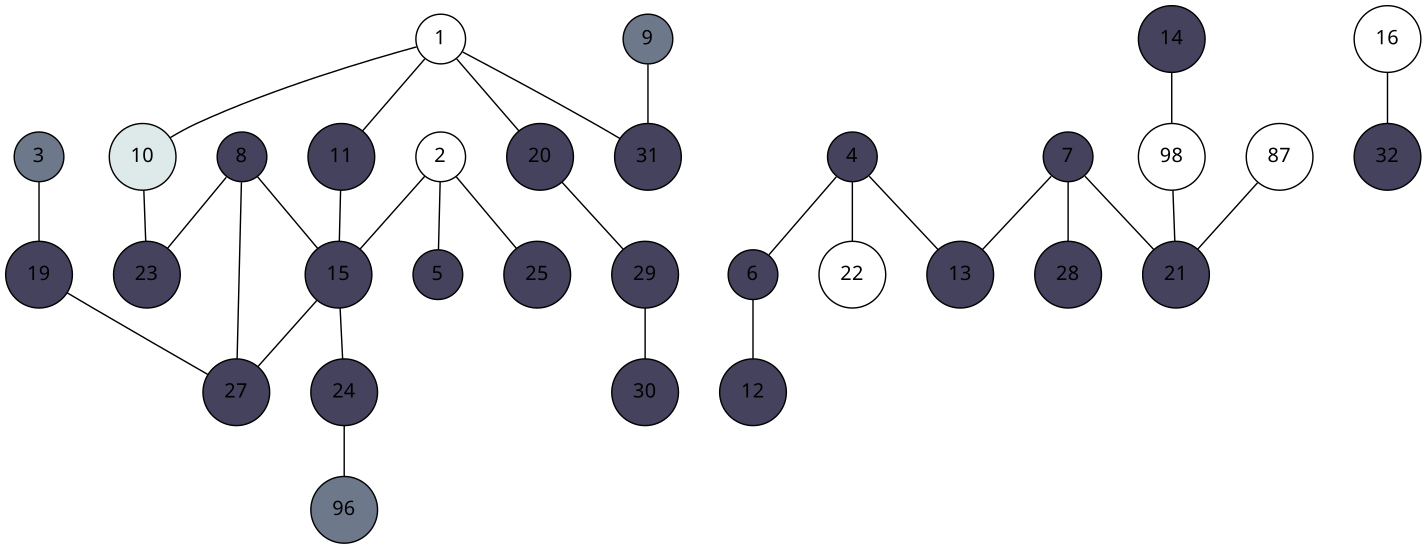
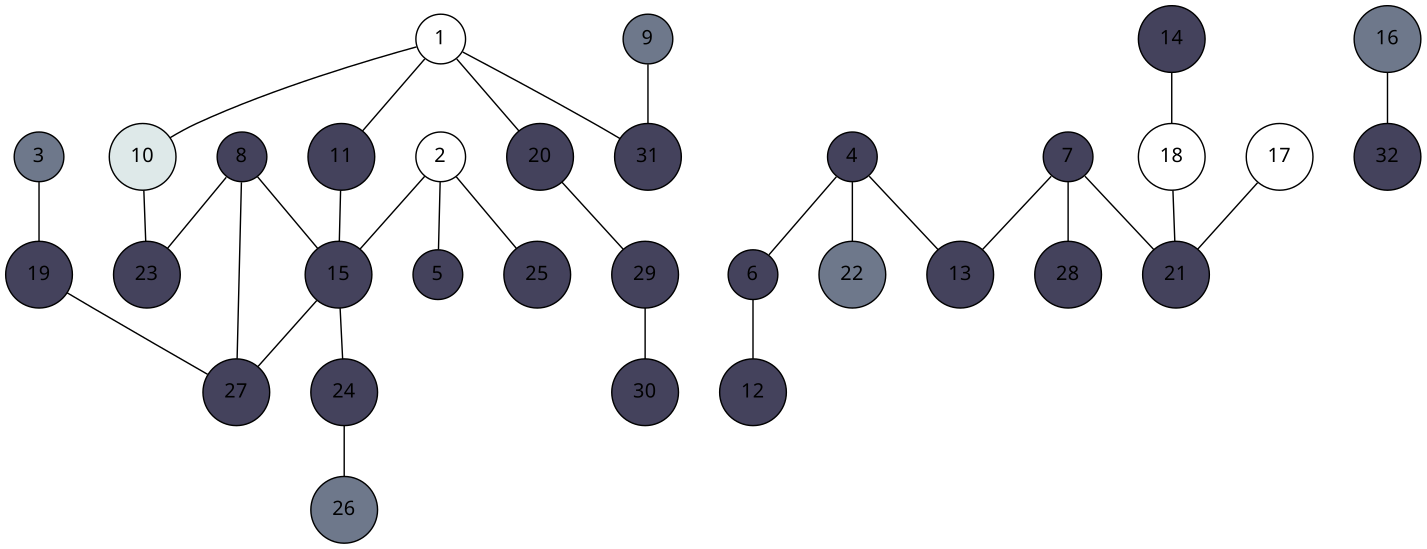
node "16": fillcolor #ffffff -> #6e788b
node "98": label "98" -> "18"
node "87": label "87" -> "17"
node "22": fillcolor #ffffff -> #6e788b
node "96": label "96" -> "26"
